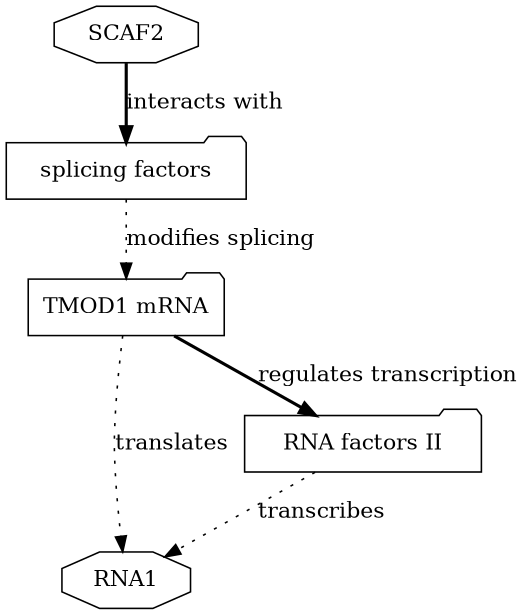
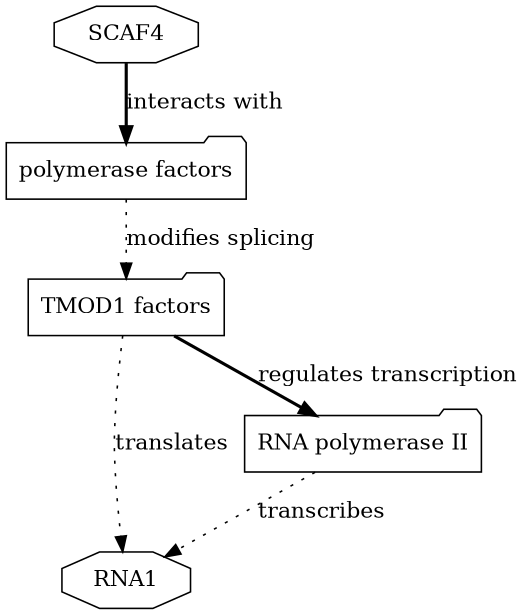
node "SCAF2": label "SCAF2" -> "SCAF4"
node "splicing factors": label "splicing factors" -> "polymerase factors"
node "TMOD1 mRNA": label "TMOD1 mRNA" -> "TMOD1 factors"
node "RNA factors II": label "RNA factors II" -> "RNA polymerase II"
